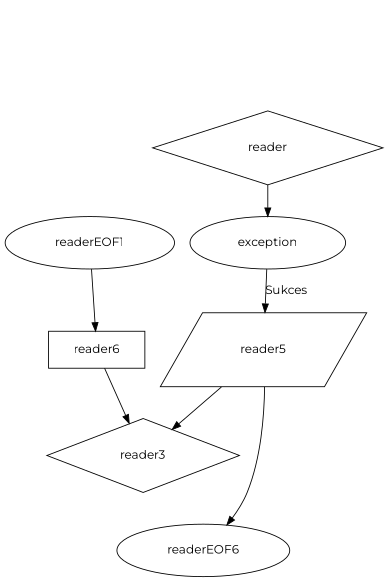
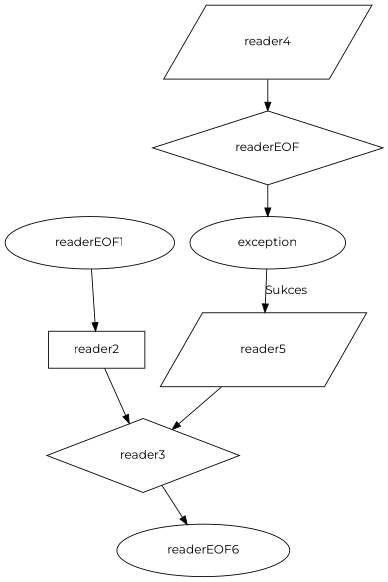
node "reader4": added
node "reader": label "reader" -> "readerEOF"
node "reader6": label "reader6" -> "reader2"
edge "reader5" -> "readerEOF6": now "reader3" -> "readerEOF6"
